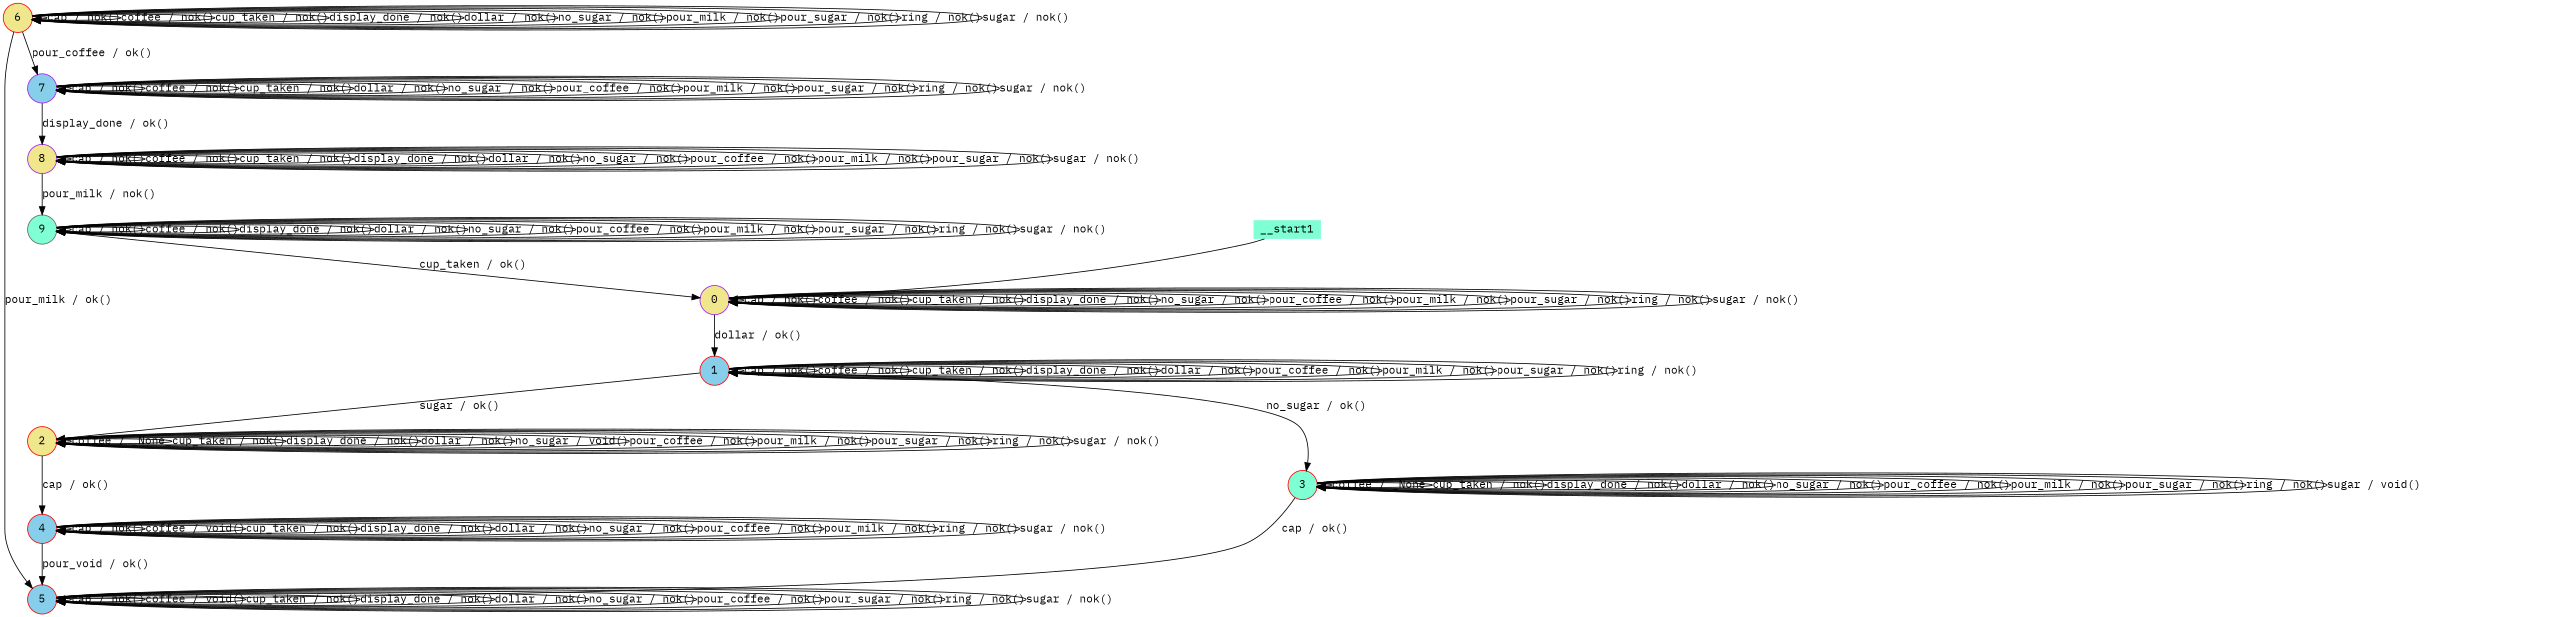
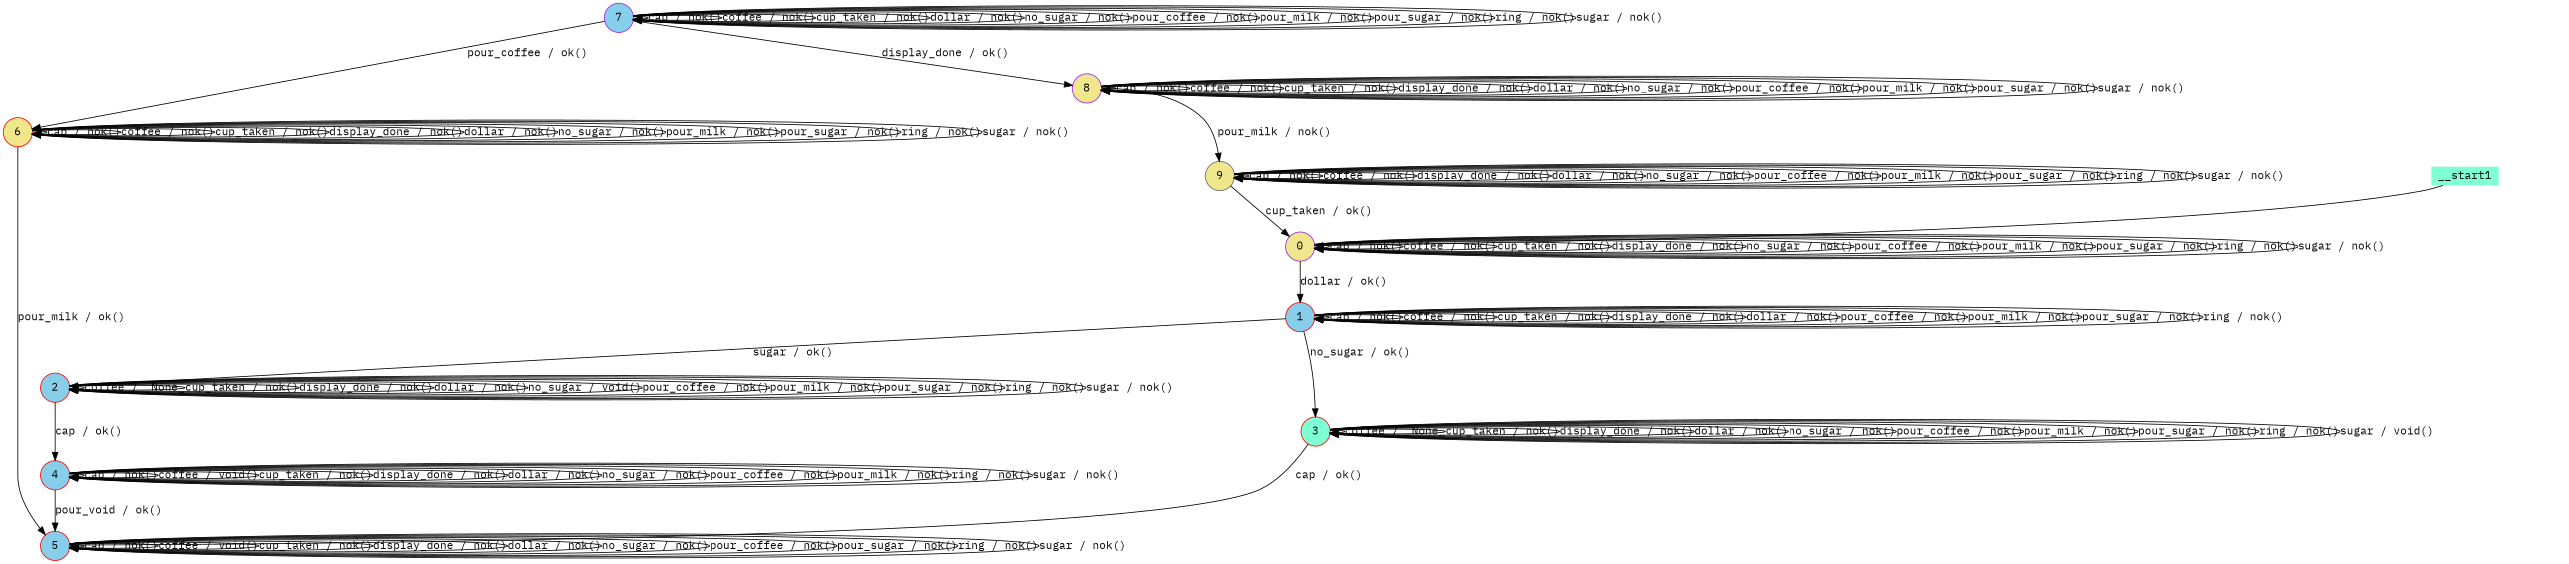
edge "6" -> "7": reversed
node "9": fillcolor aquamarine -> khaki
node "2": fillcolor khaki -> skyblue
